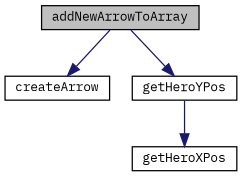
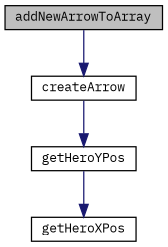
edge "addNewArrowToArray" -> "getHeroYPos": now "createArrow" -> "getHeroYPos"
